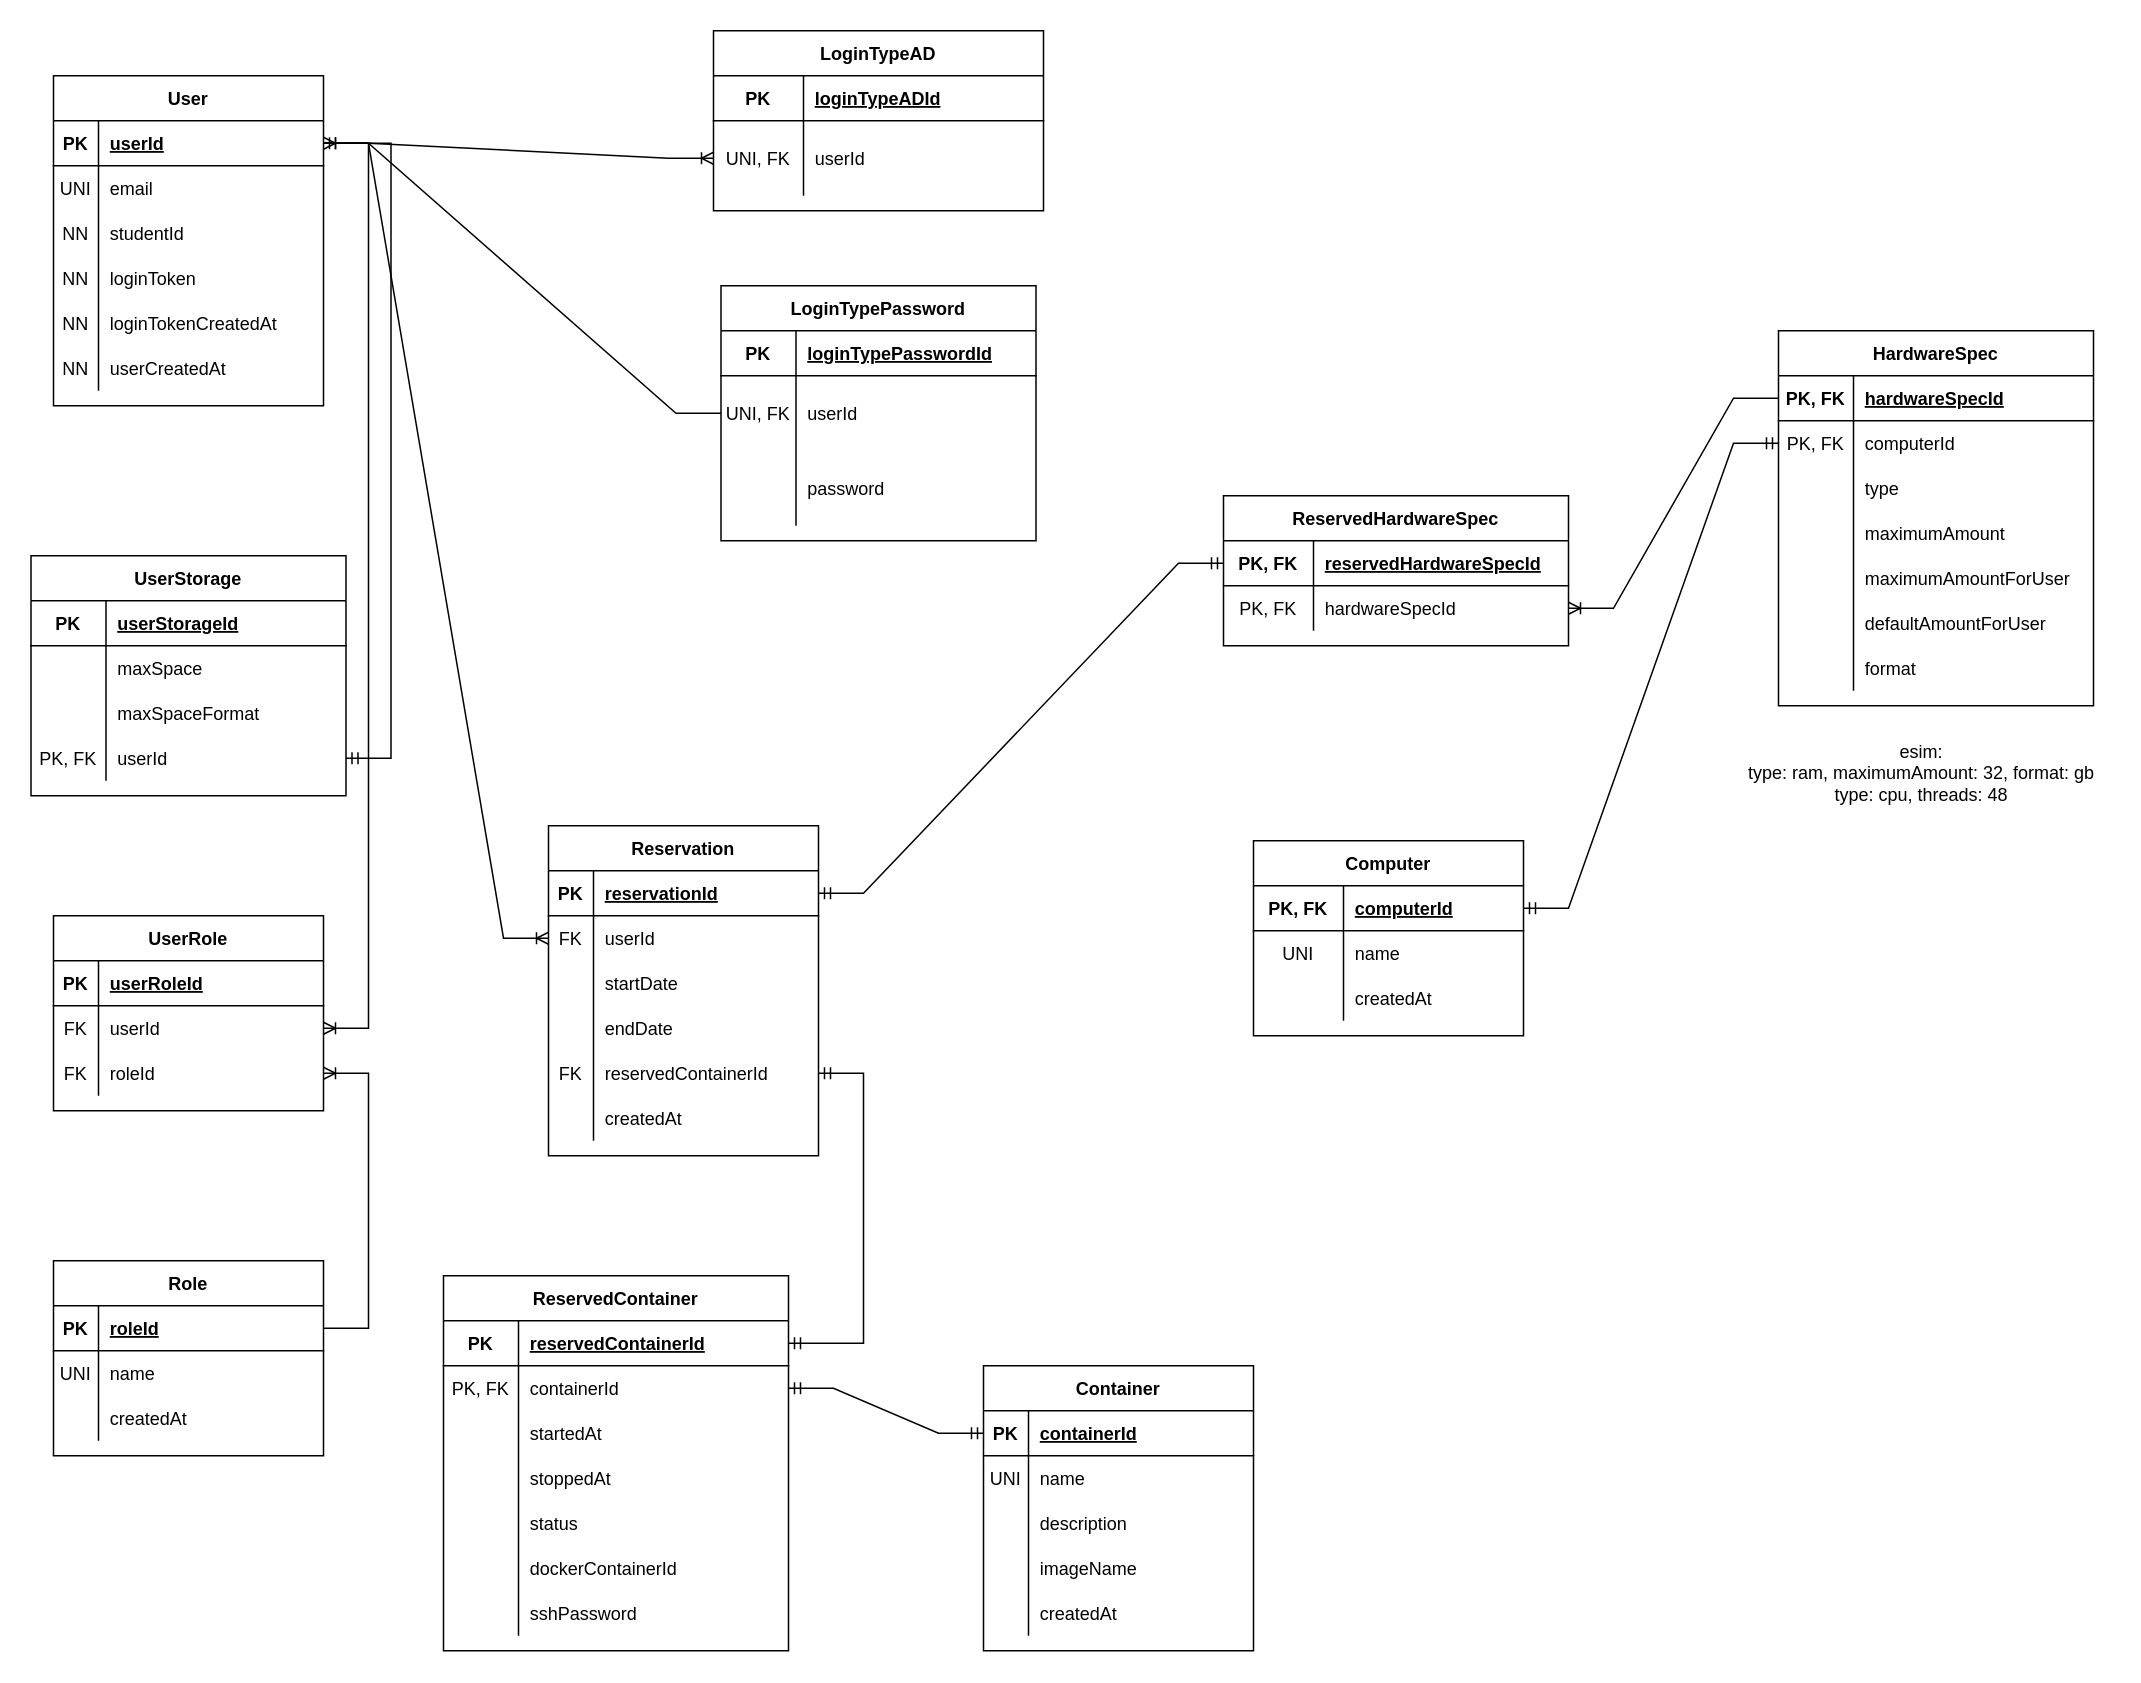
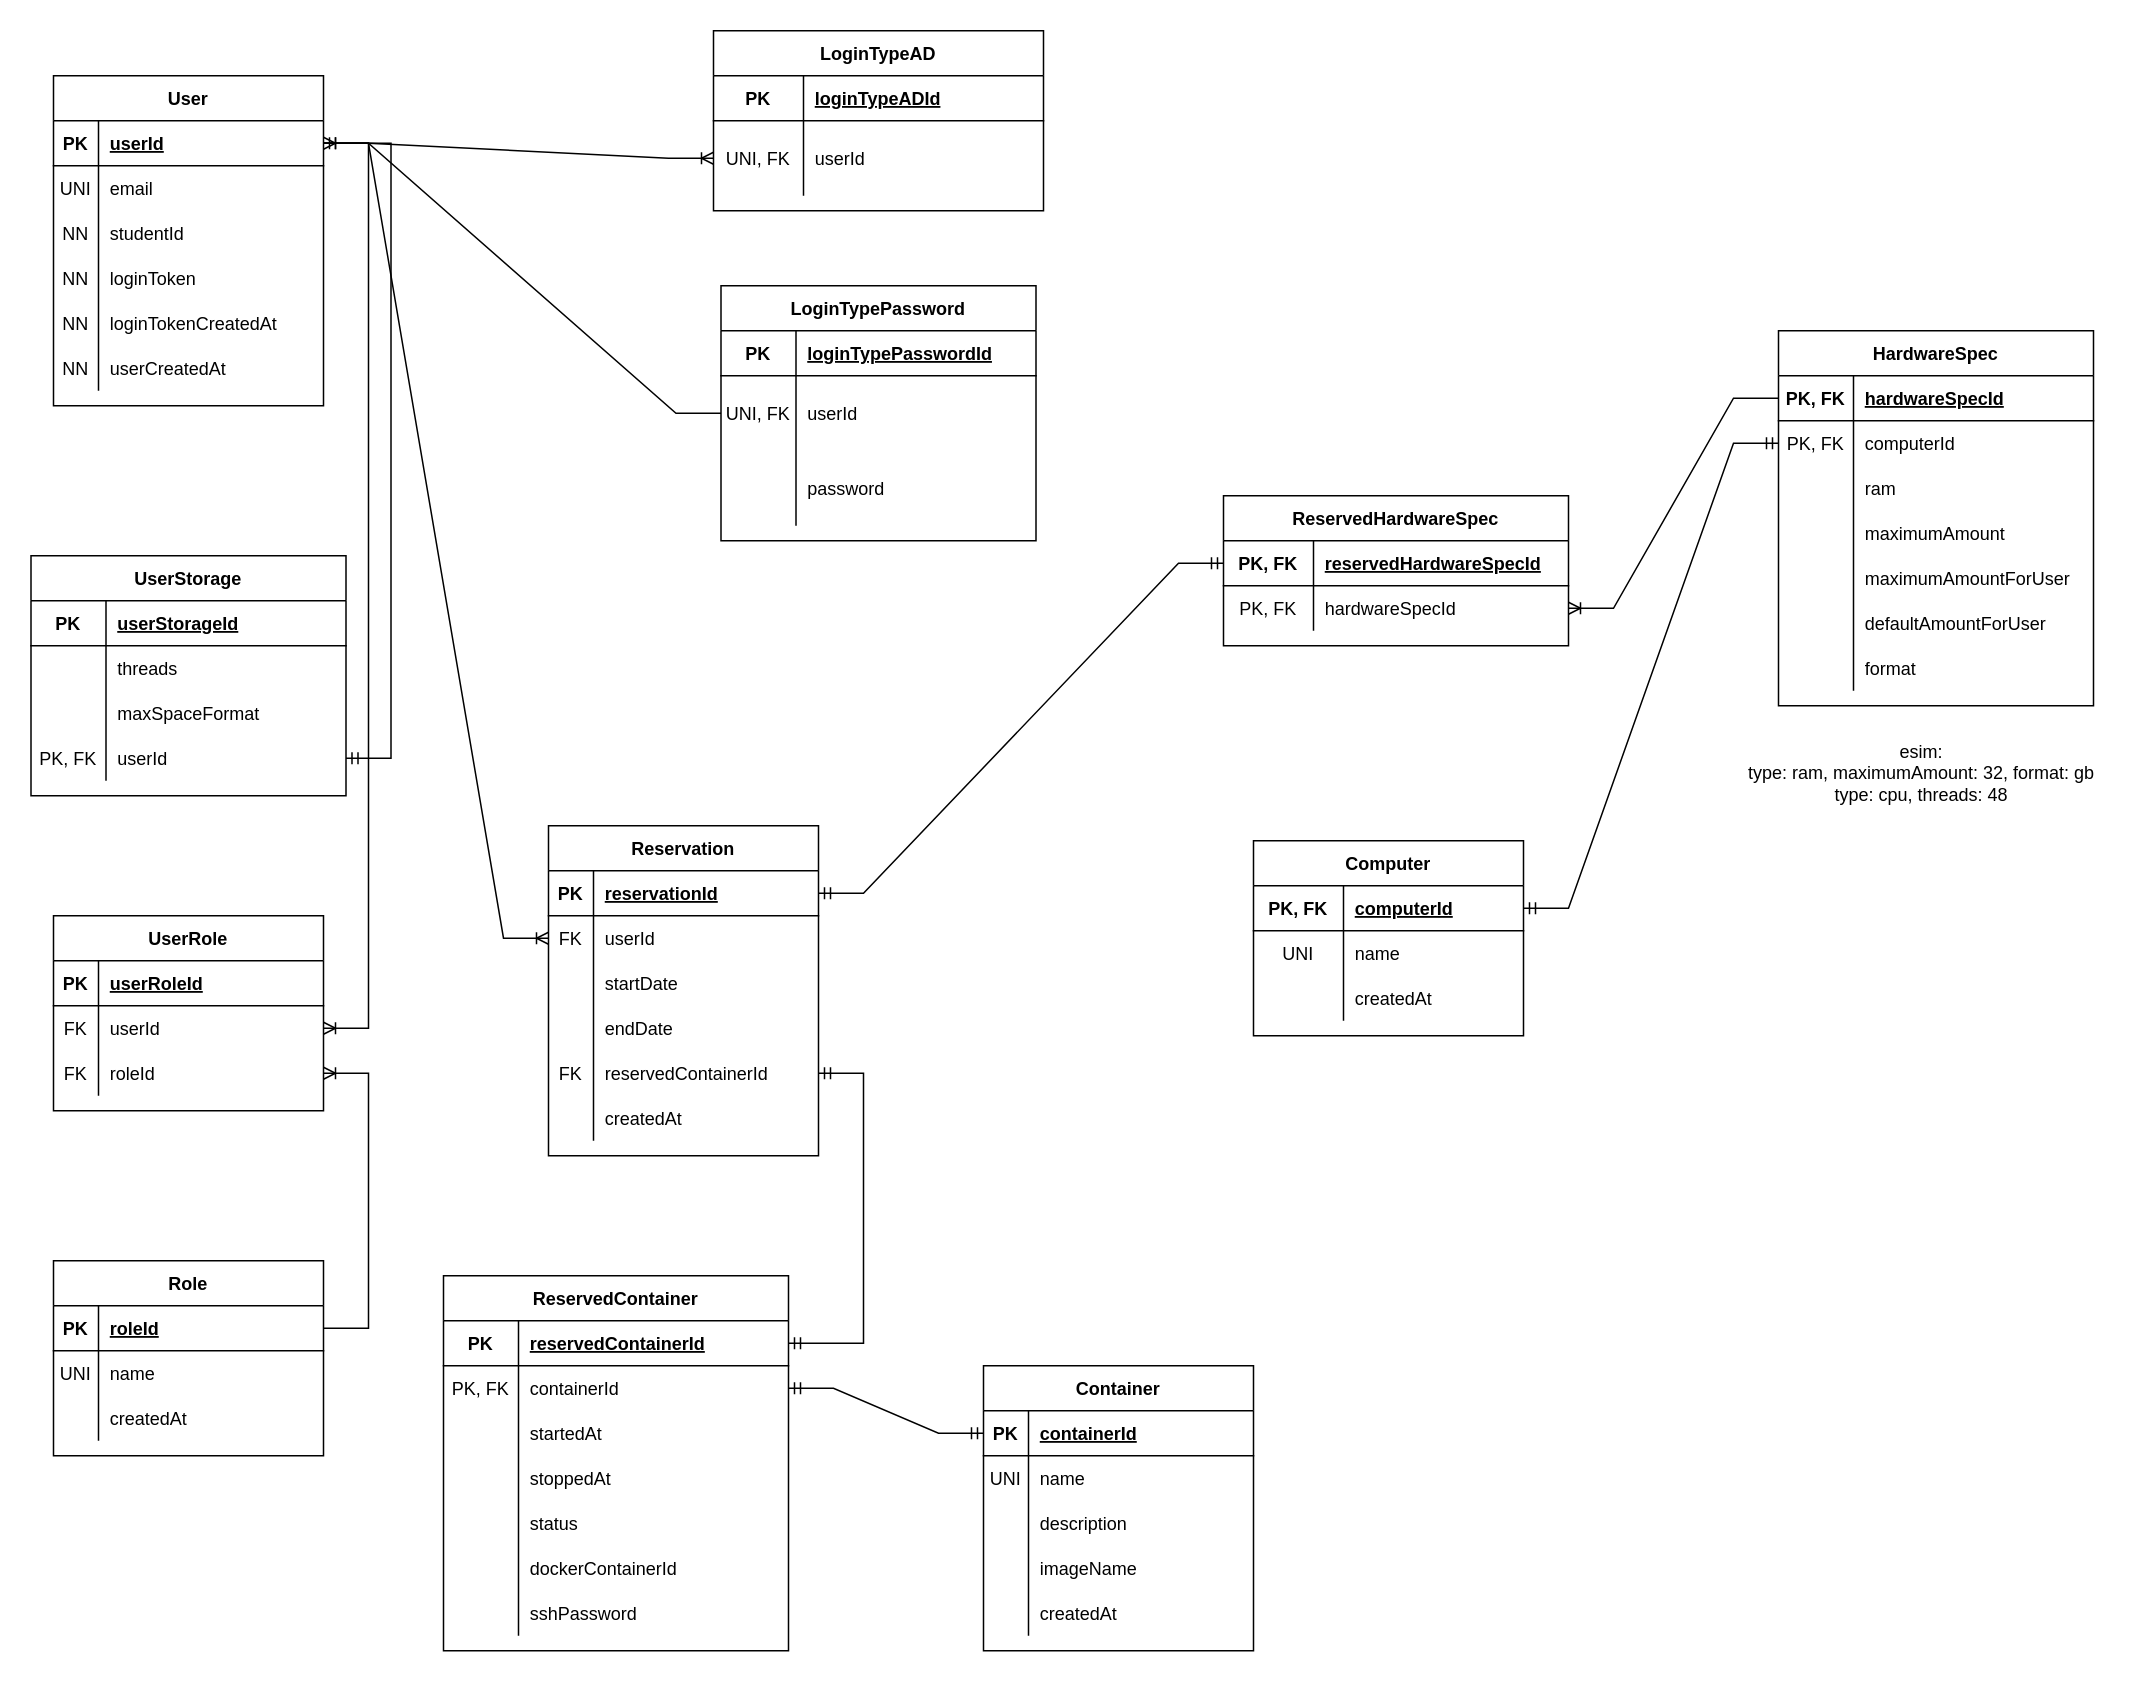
node "type": label "type" -> "ram"
node "maxSpace": label "maxSpace" -> "threads"
